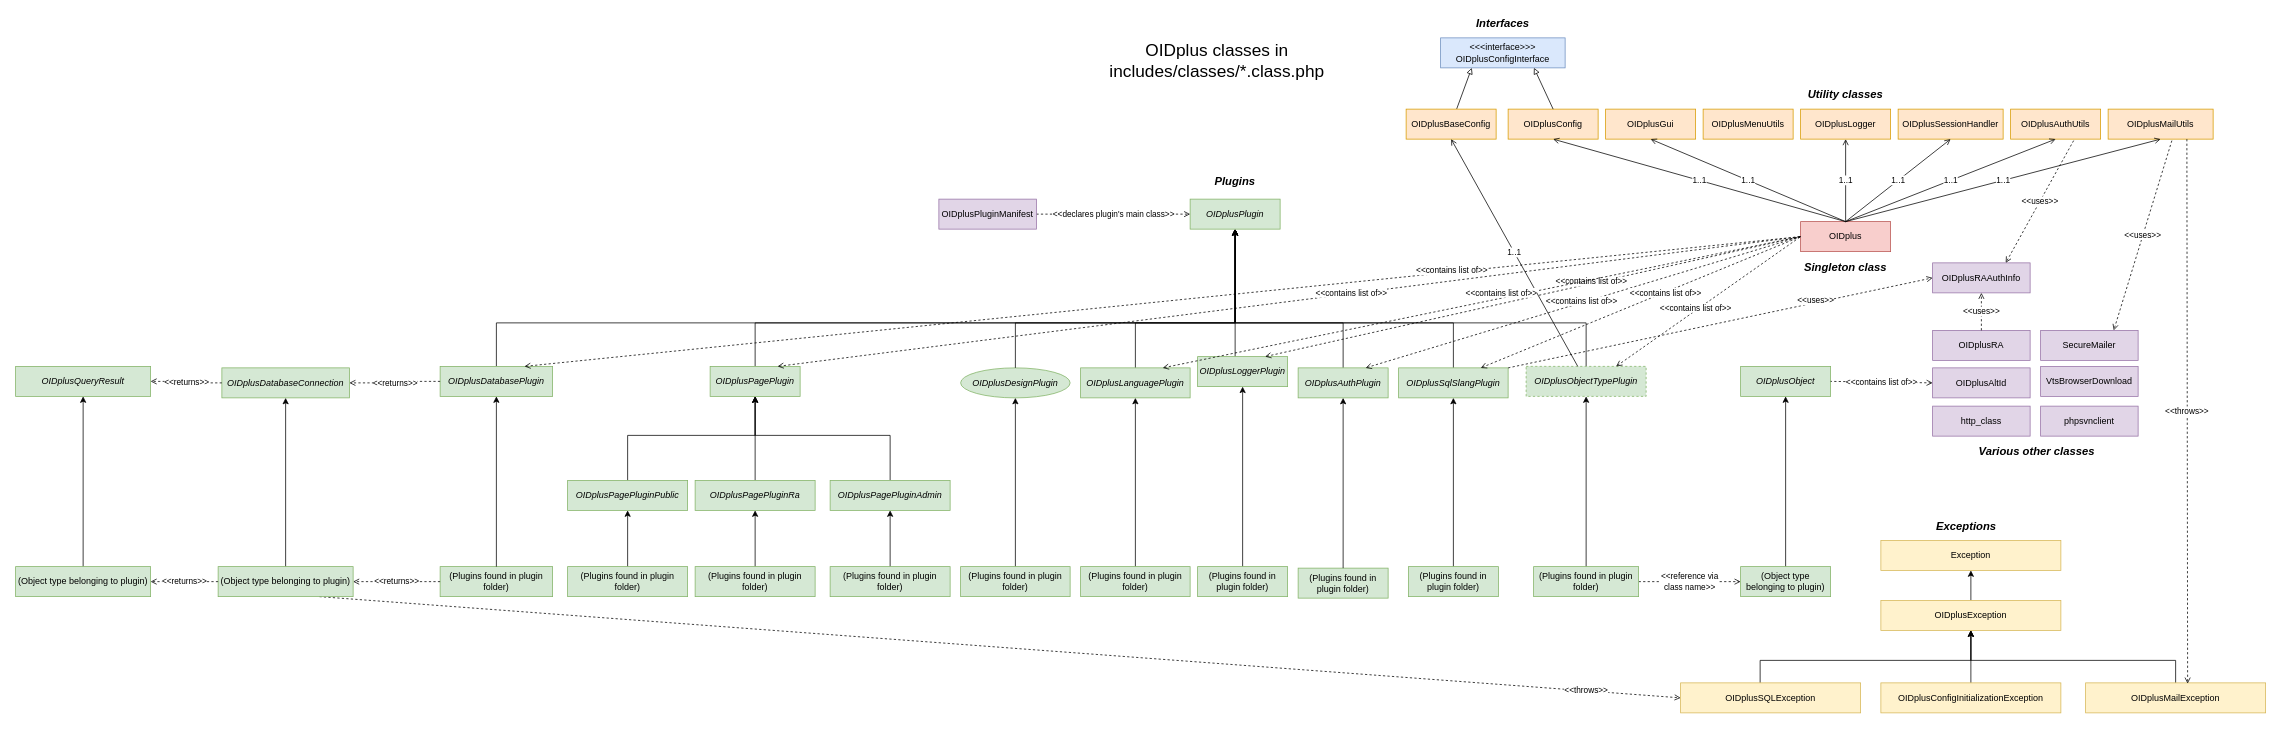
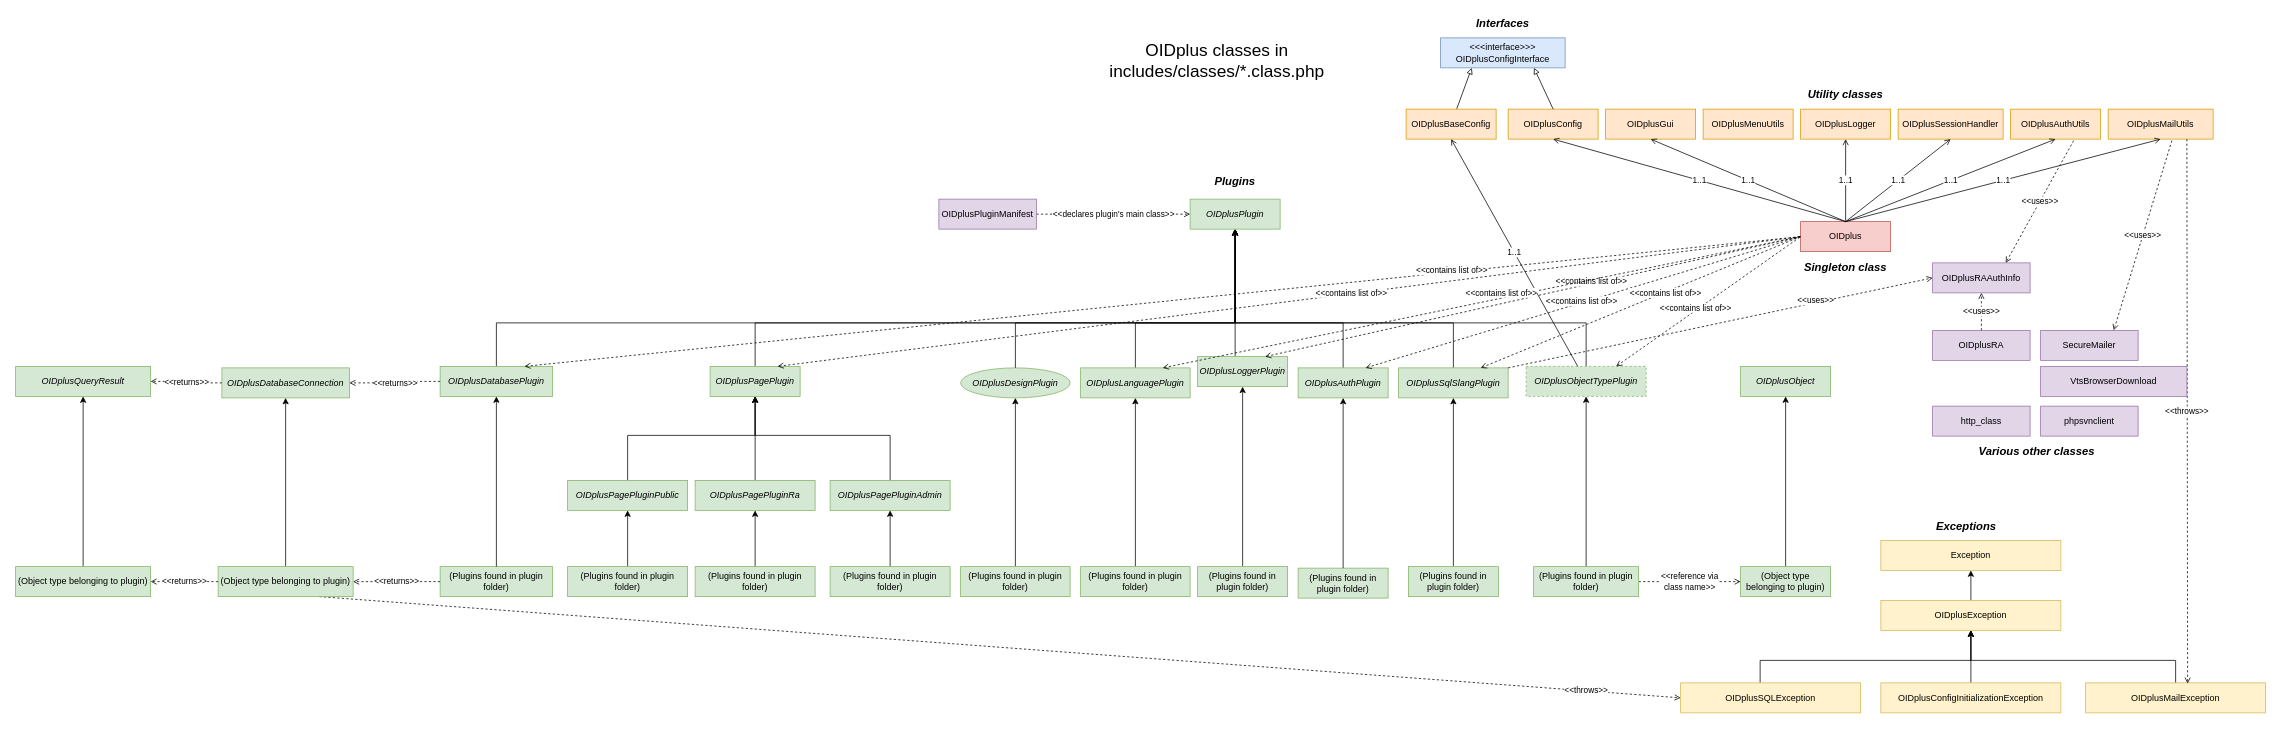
node "VtsBrowserDownload": size 98x30 -> 146x30
edge "OIDplusObject" -> "OIDplusAltId": removed, label "<<contains list of>>"
node "OIDplusAltId": removed
